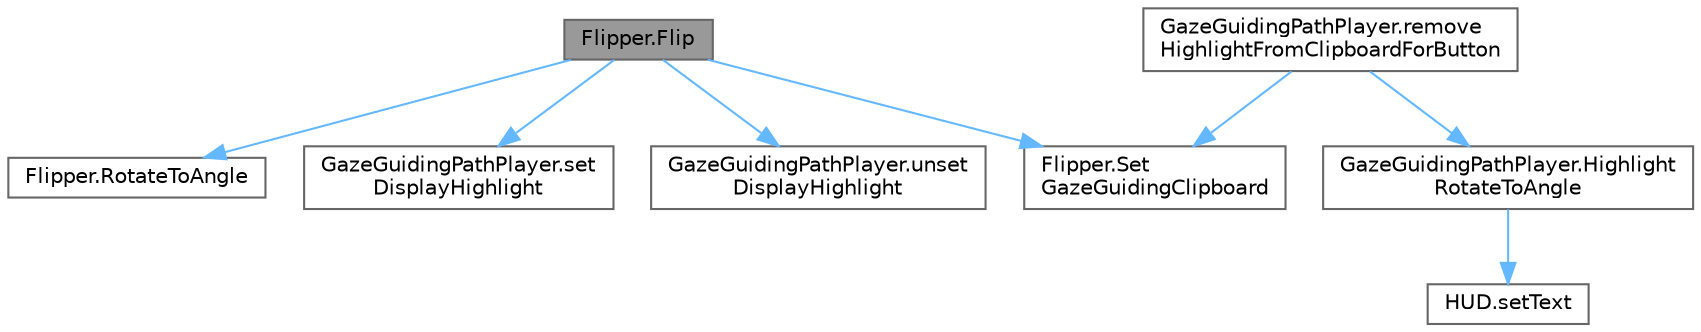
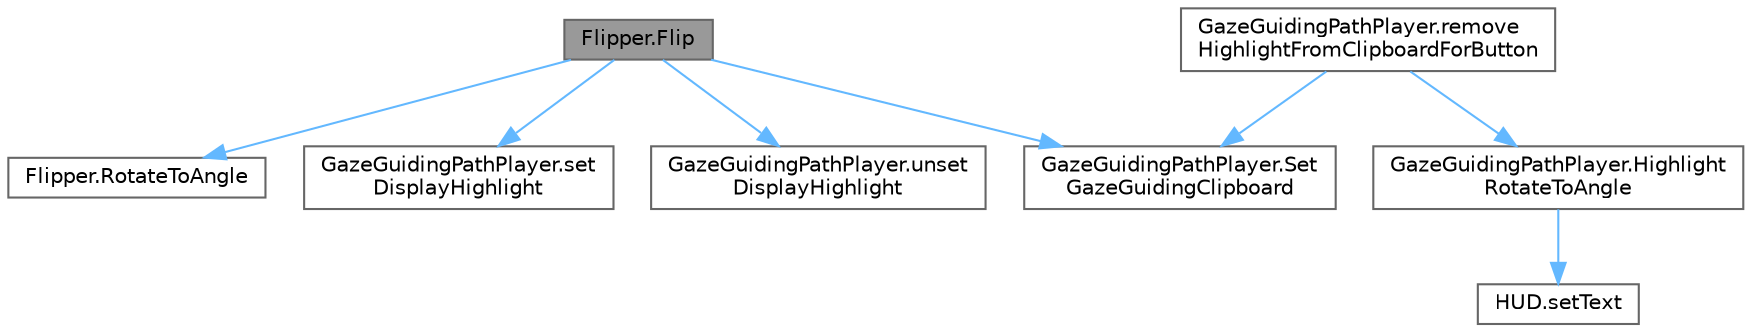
node "Flipper.Set GazeGuidingClipboard": label "Flipper.Set GazeGuidingClipboard" -> "GazeGuidingPathPlayer.Set GazeGuidingClipboard"
